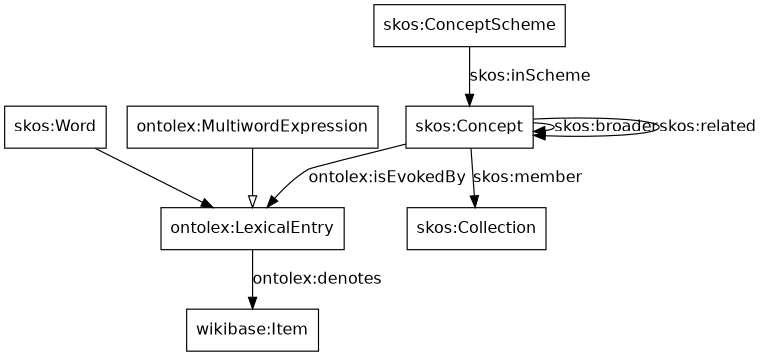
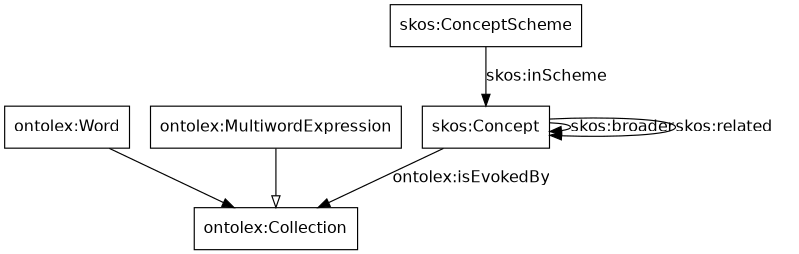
node "skos:Word": label "skos:Word" -> "ontolex:Word"
node "ontolex:LexicalEntry": label "ontolex:LexicalEntry" -> "ontolex:Collection"
node "skos:Collection": removed
node "wikibase:Item": removed
